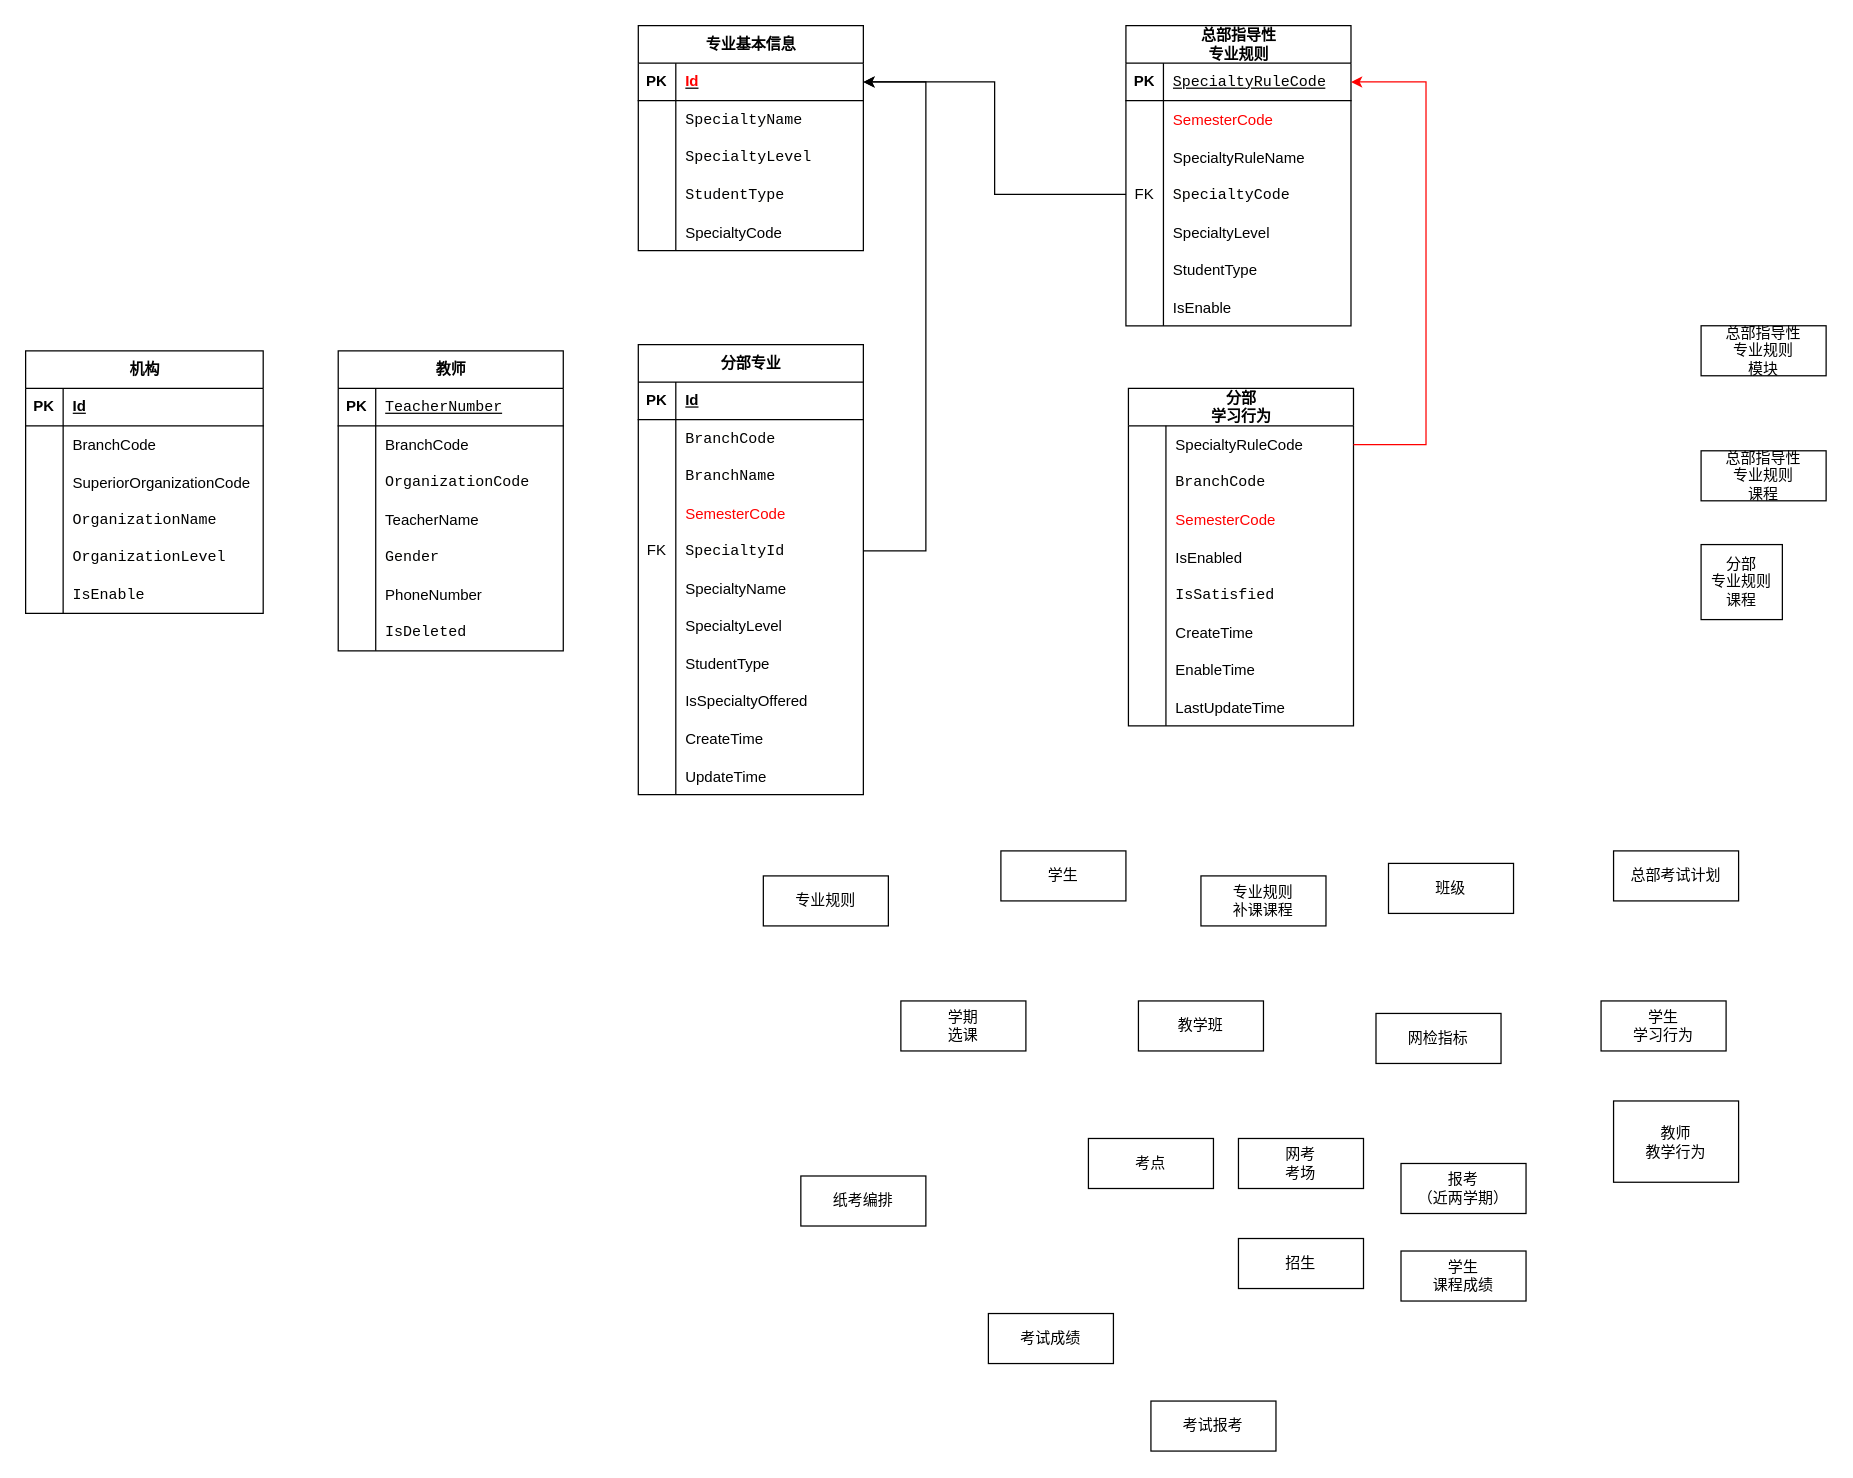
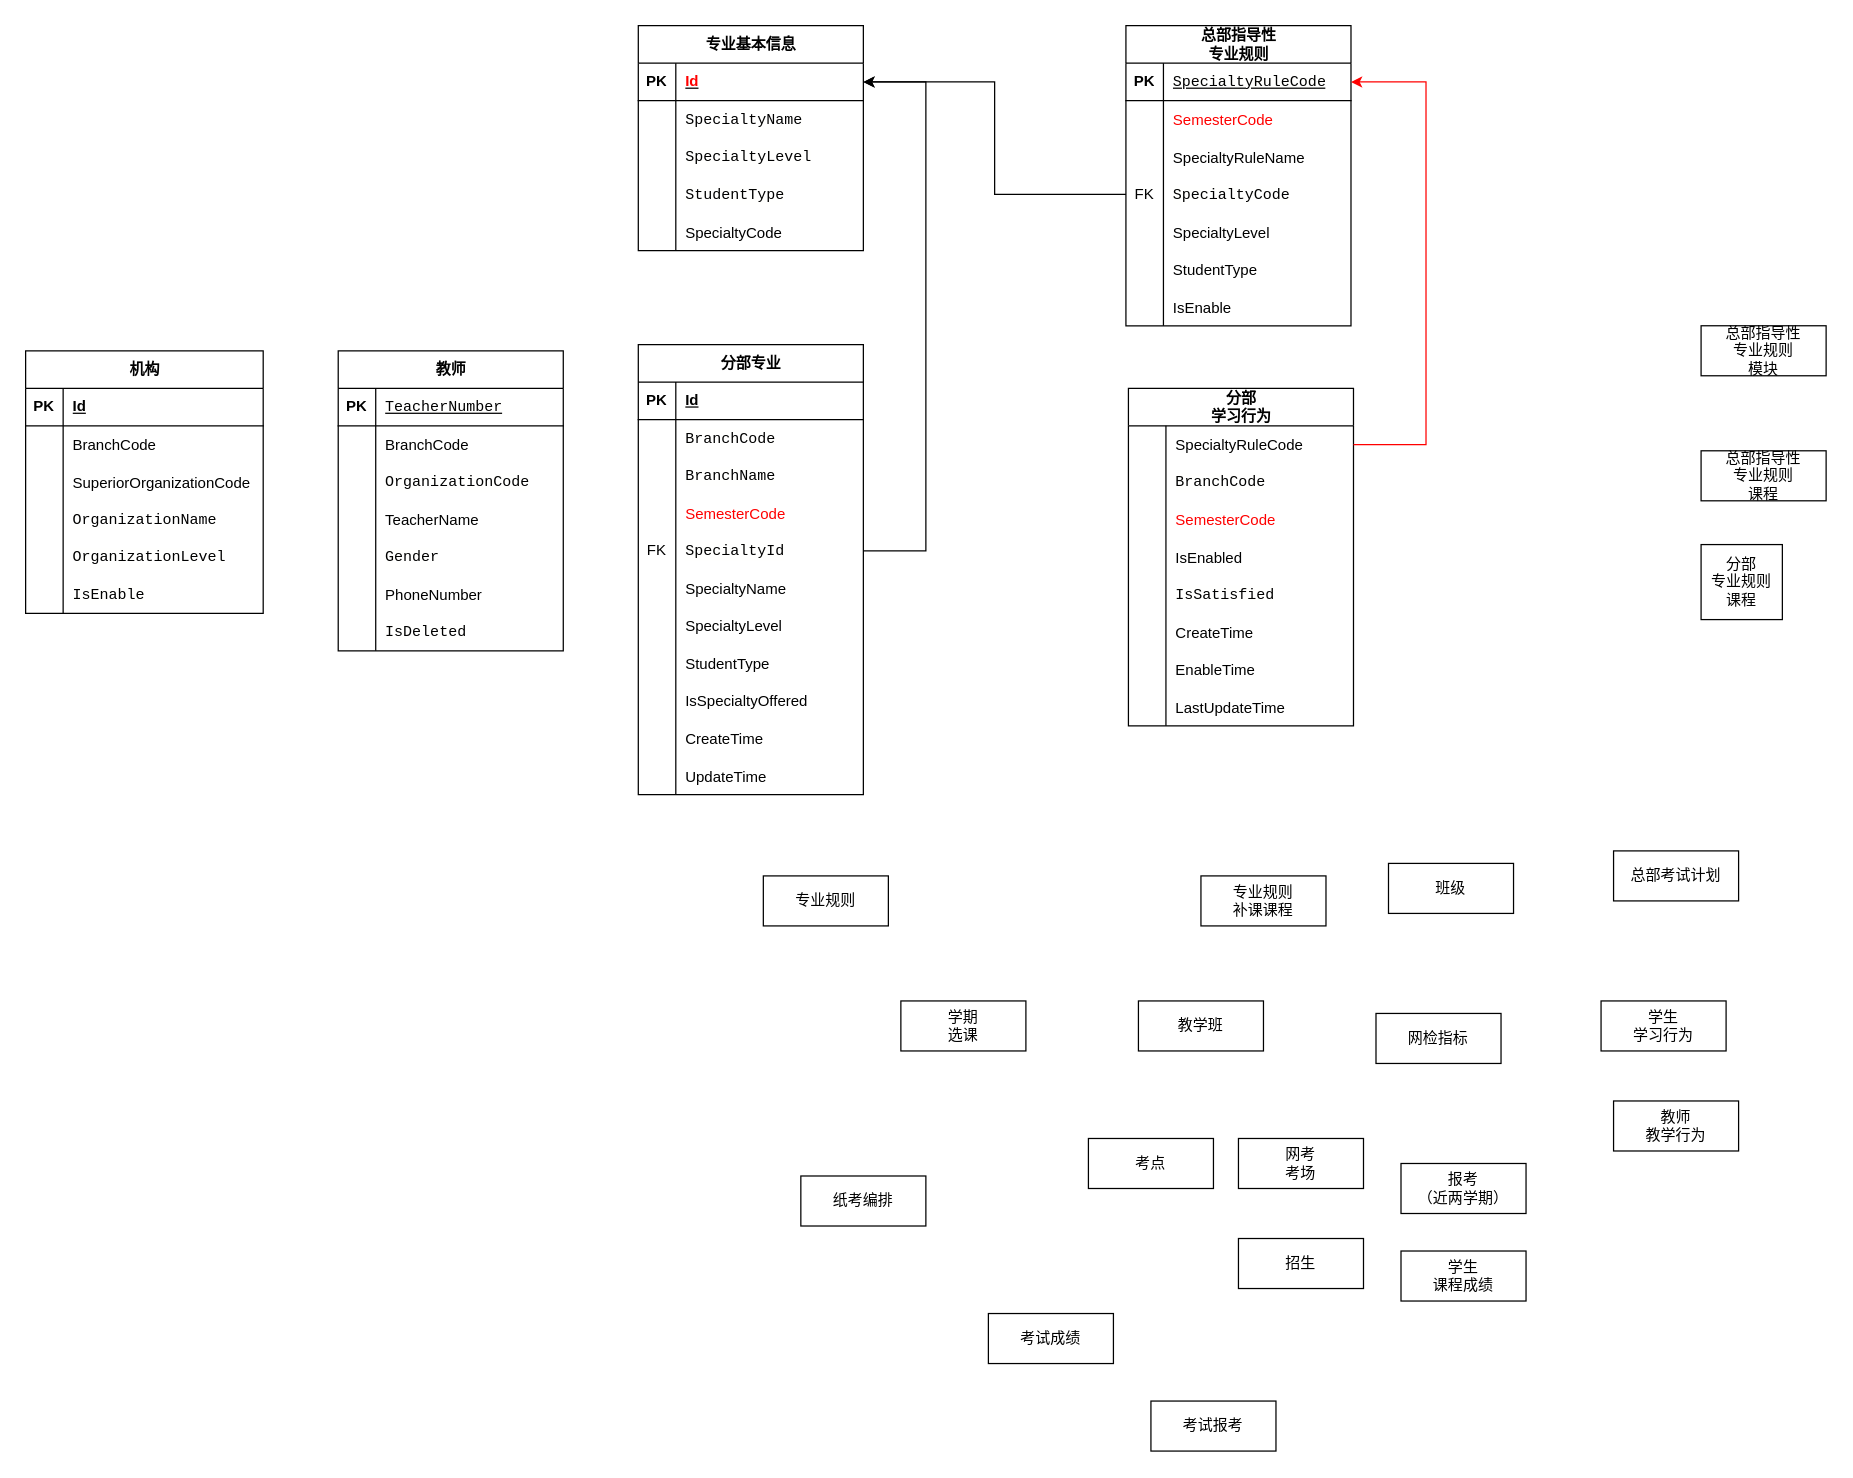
node "学生": removed
node "教师 教学行为": size 125x81 -> 125x50
